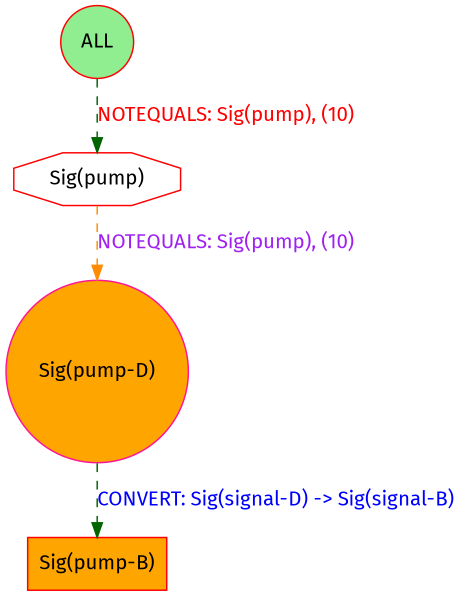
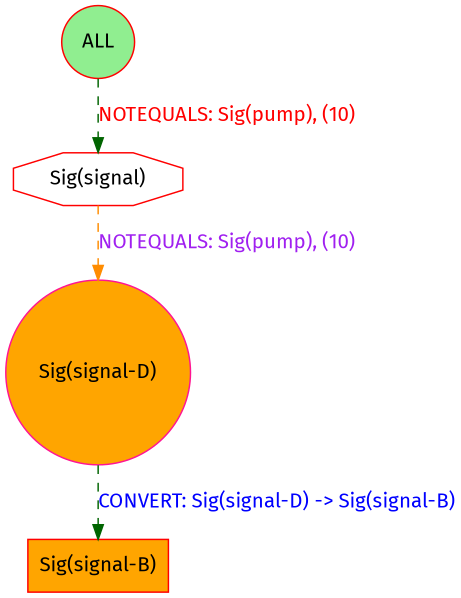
node "Sig(pump)": label "Sig(pump)" -> "Sig(signal)"
node "Sig(pump-D)": label "Sig(pump-D)" -> "Sig(signal-D)"
node "Sig(pump-B)": label "Sig(pump-B)" -> "Sig(signal-B)"
